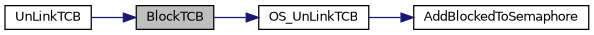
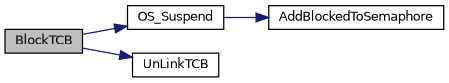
edge "UnLinkTCB" -> "BlockTCB": reversed
node "OS_UnLinkTCB": label "OS_UnLinkTCB" -> "OS_Suspend"
